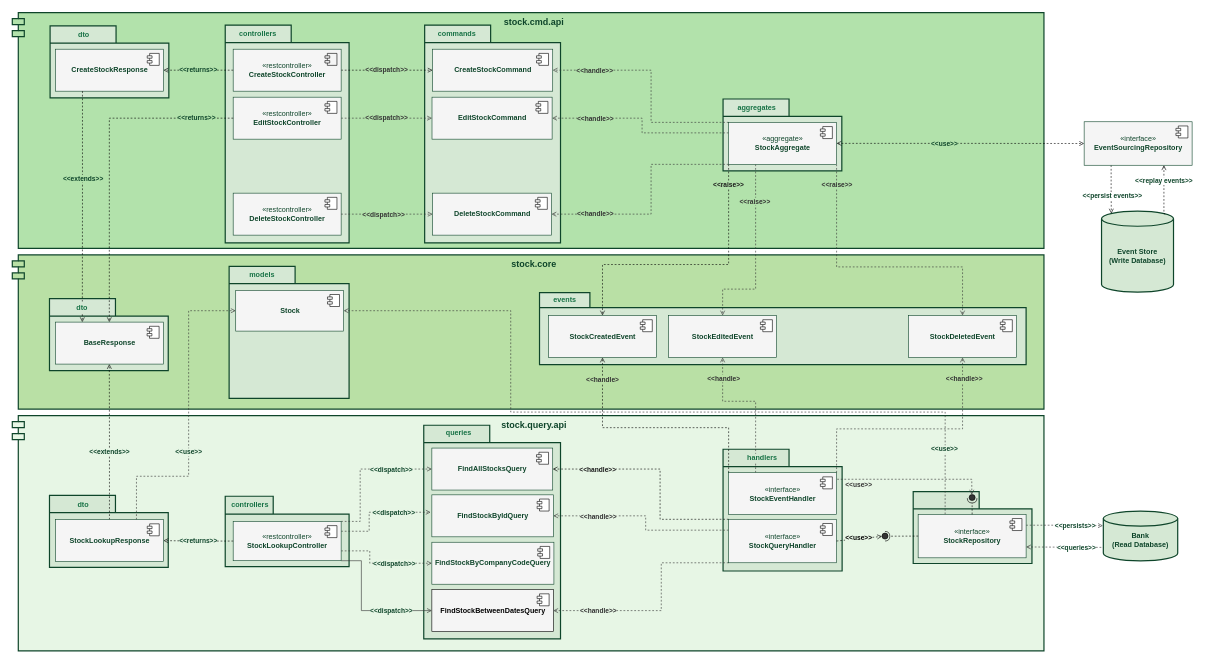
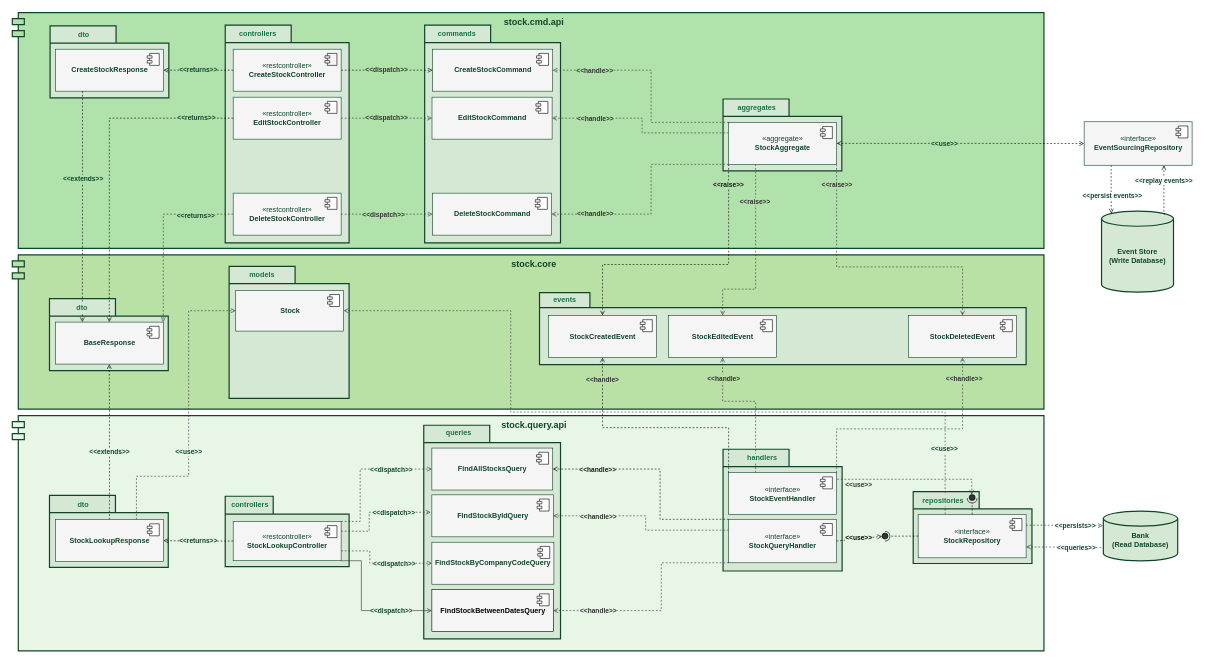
edge "«restcontroller» DeleteStockController" -> "BaseResponse": added, label "<<returns>>"
node "repositories": added
